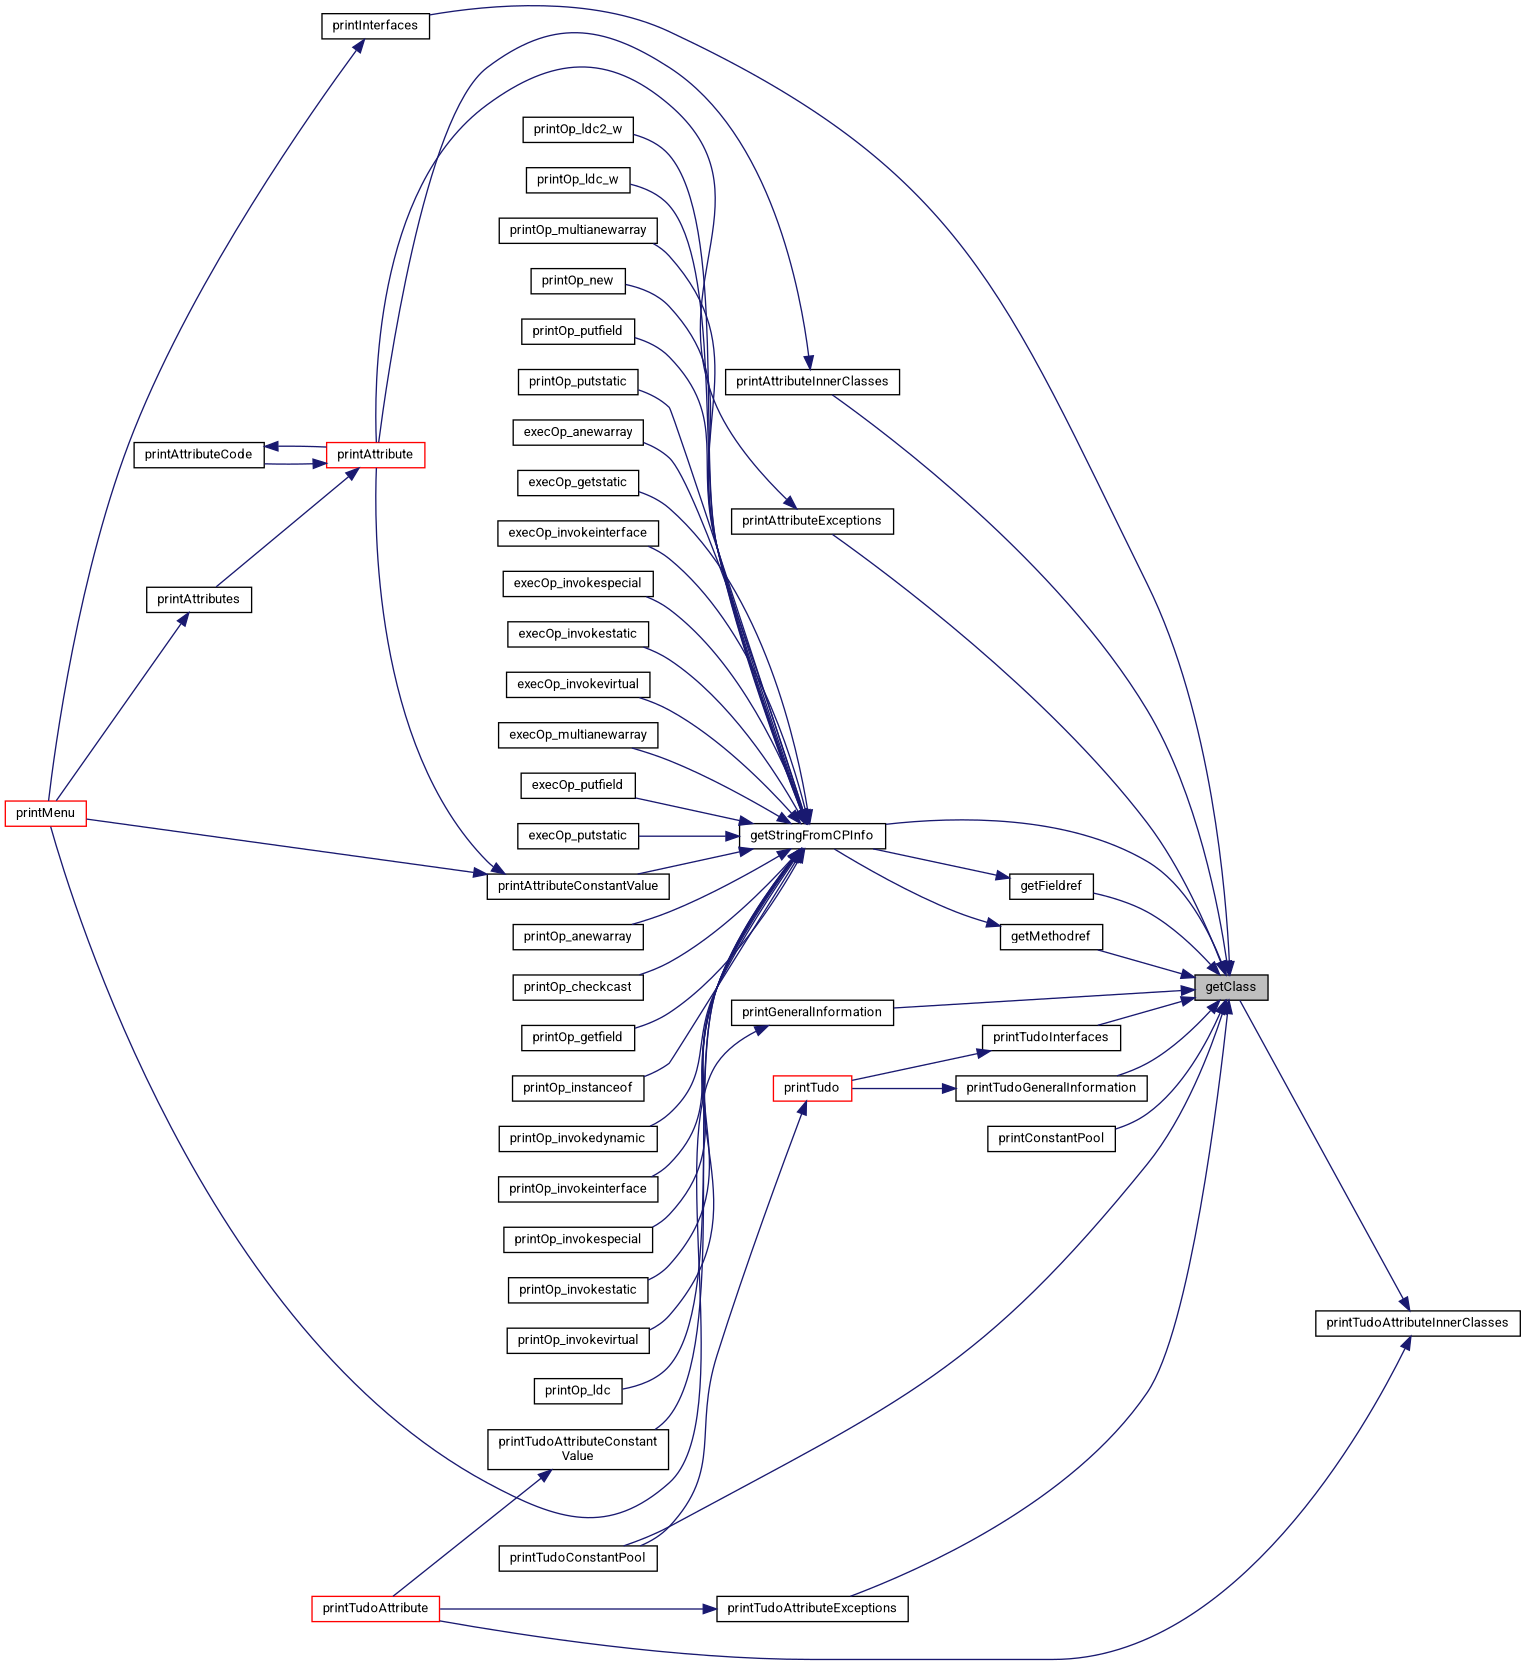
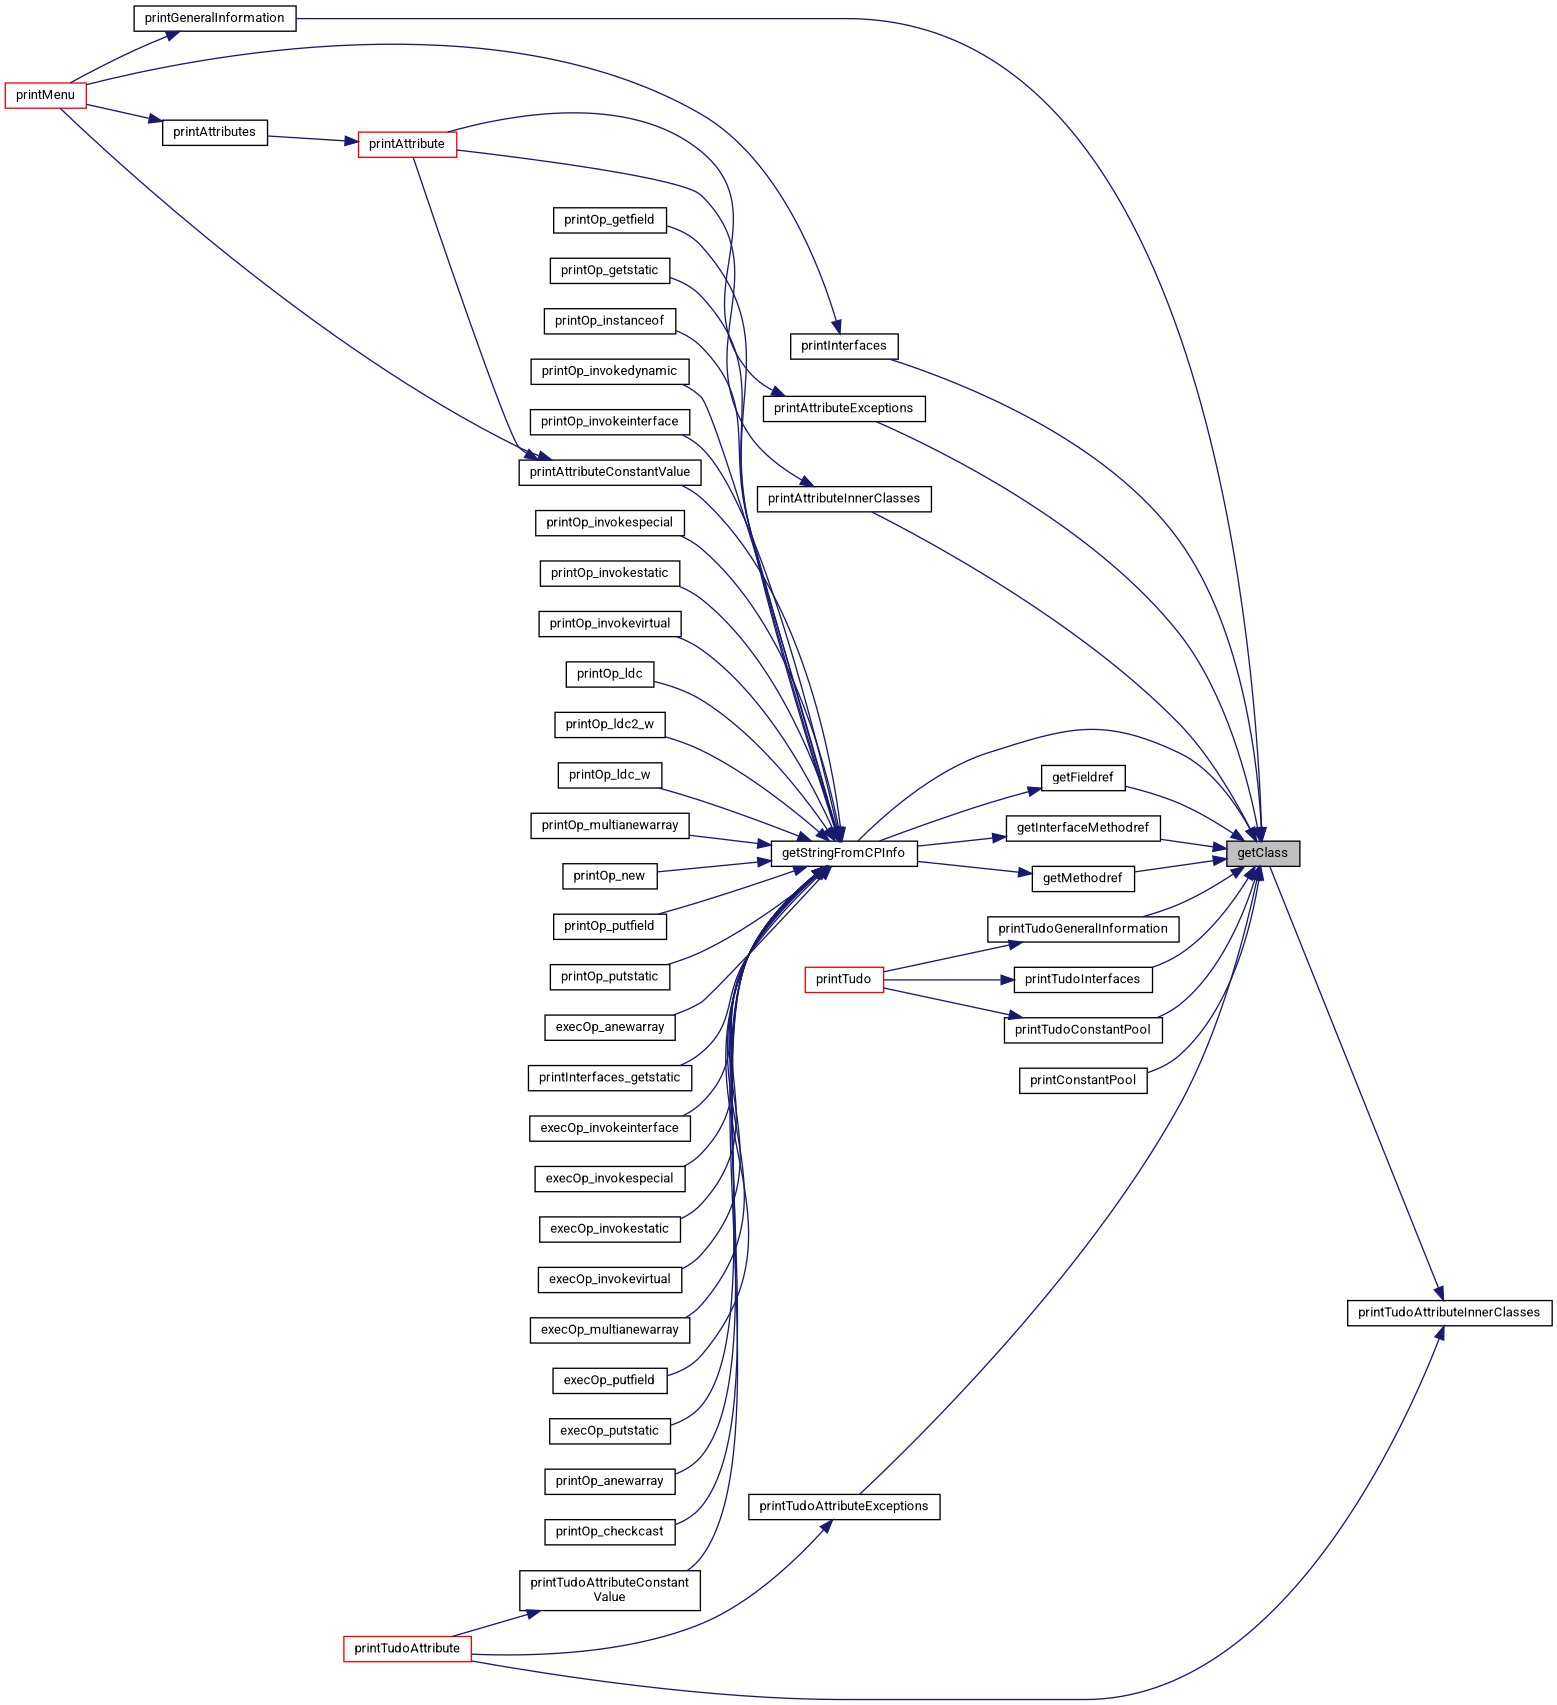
node "printOp_getstatic": added
node "printAttributeCode": removed
node "execOp_getstatic": label "execOp_getstatic" -> "printInterfaces_getstatic"
node "getInterfaceMethodref": added
edge "printTudoConstantPool" -> "printTudo": reversed
